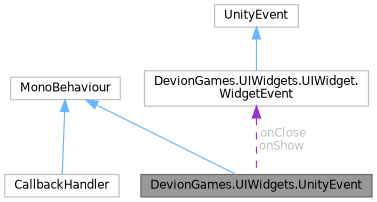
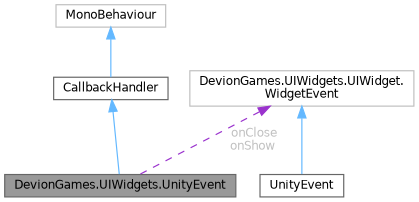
node "UnityEvent": color grey75 -> gray40
edge "DevionGames.UIWidgets.UIWidget. WidgetEvent" -> "UnityEvent": reversed
edge "DevionGames.UIWidgets.UnityEvent" -> "MonoBehaviour": now "DevionGames.UIWidgets.UnityEvent" -> "CallbackHandler"
node "CallbackHandler": color grey75 -> gray40
